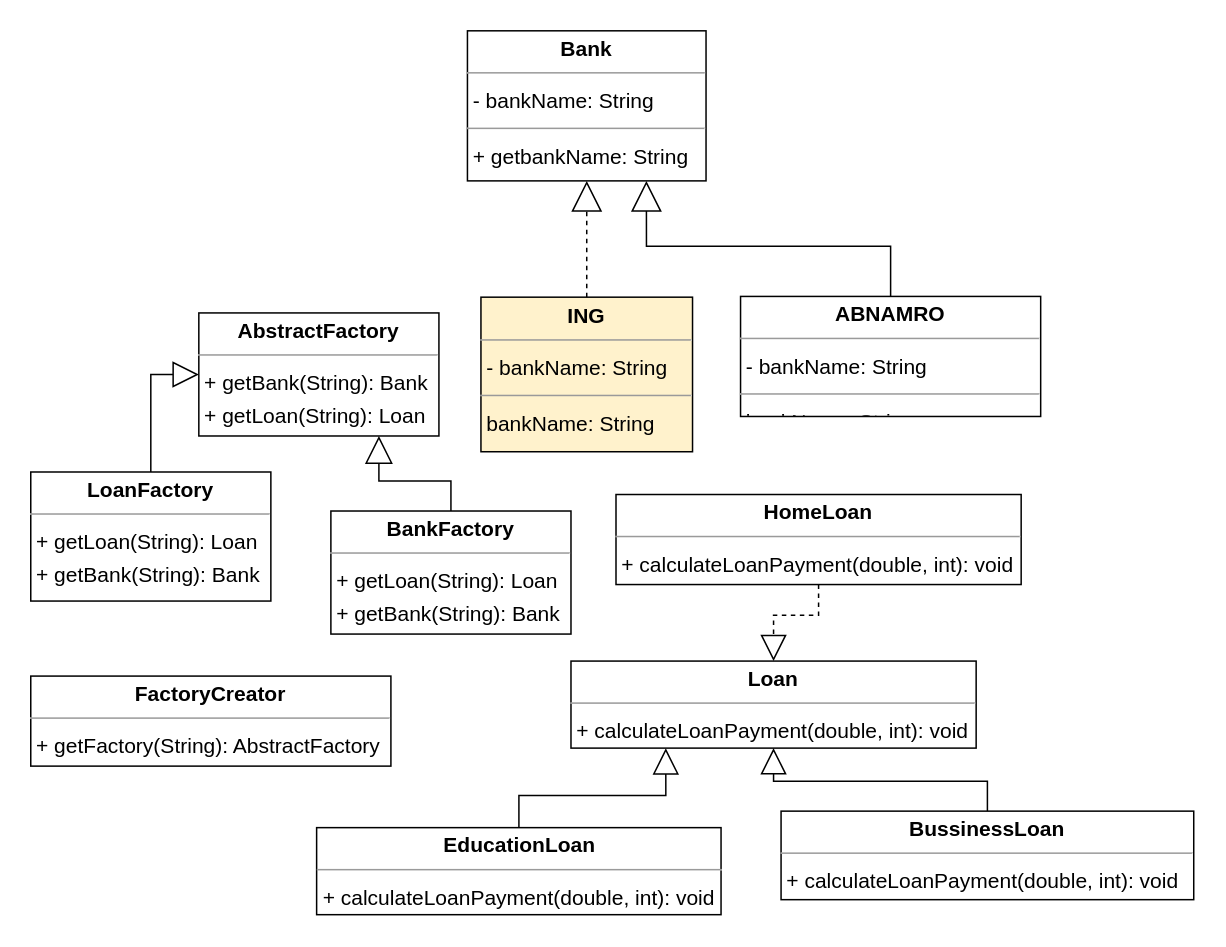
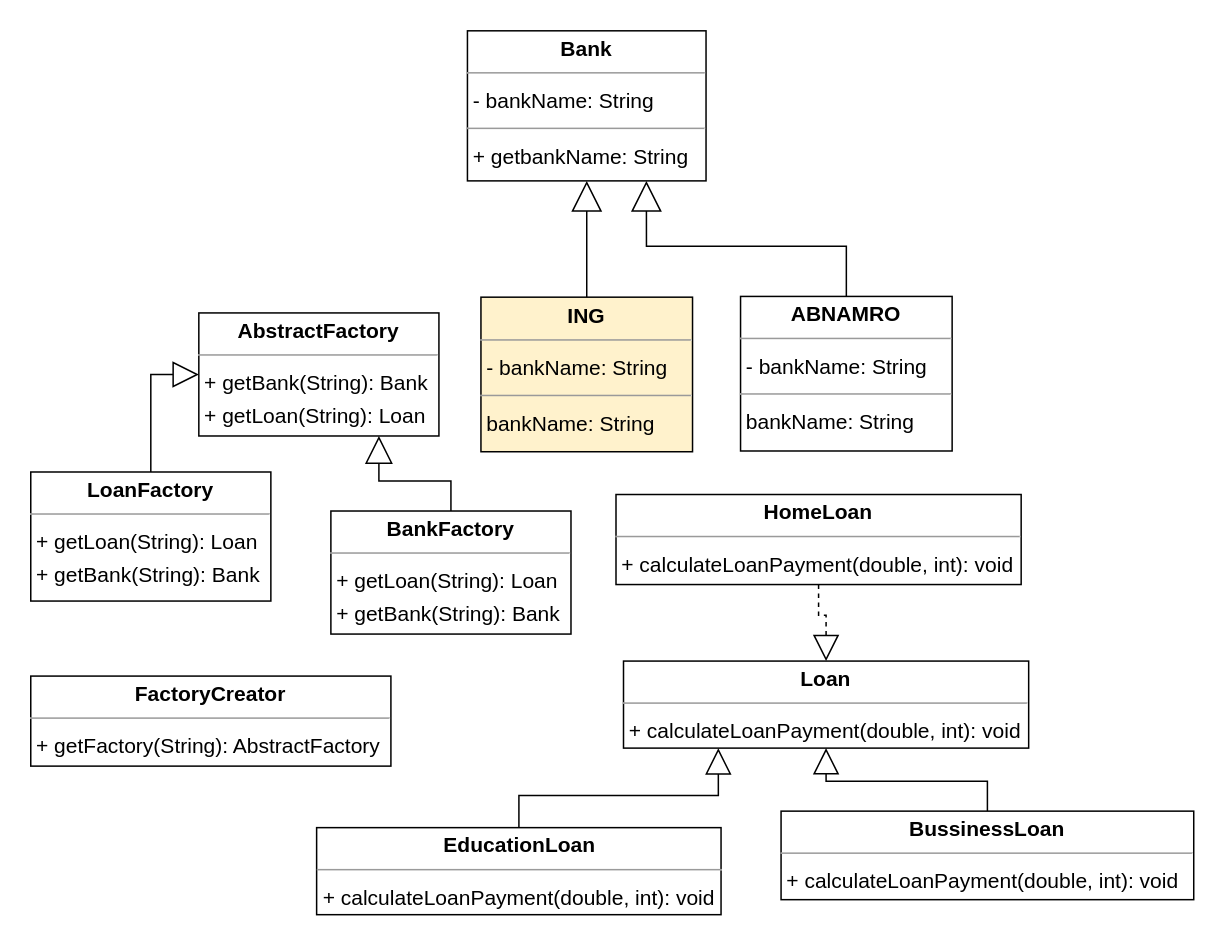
edge "ING - bankName: String bankName: String" -> "Bank - bankName: String + getbankName: String": style dashed -> solid
node "ABNAMRO - bankName: String bankName: String": size 300x120 -> 212x155
node "Loan + calculateLoanPayment(double, int): void": moved (773, 704) -> (826, 704)
